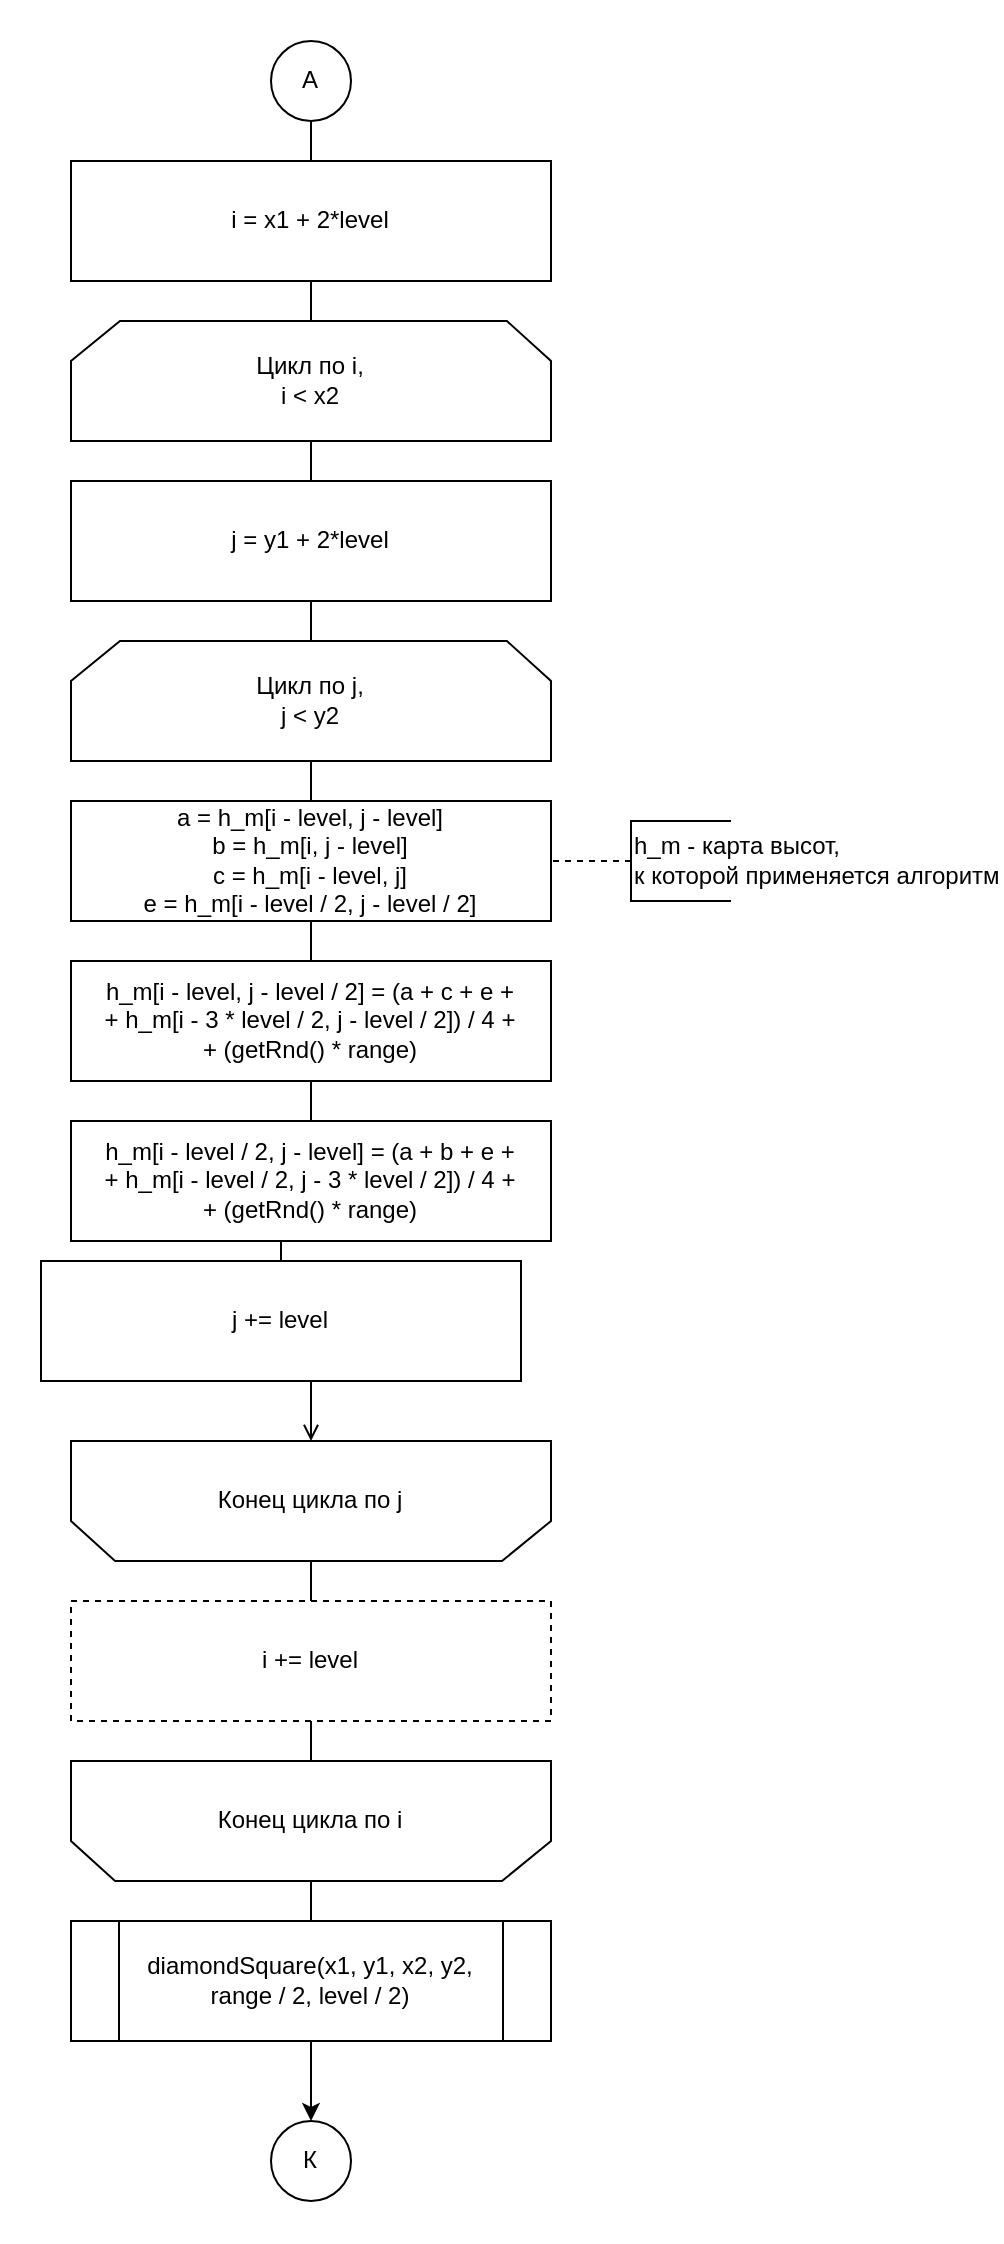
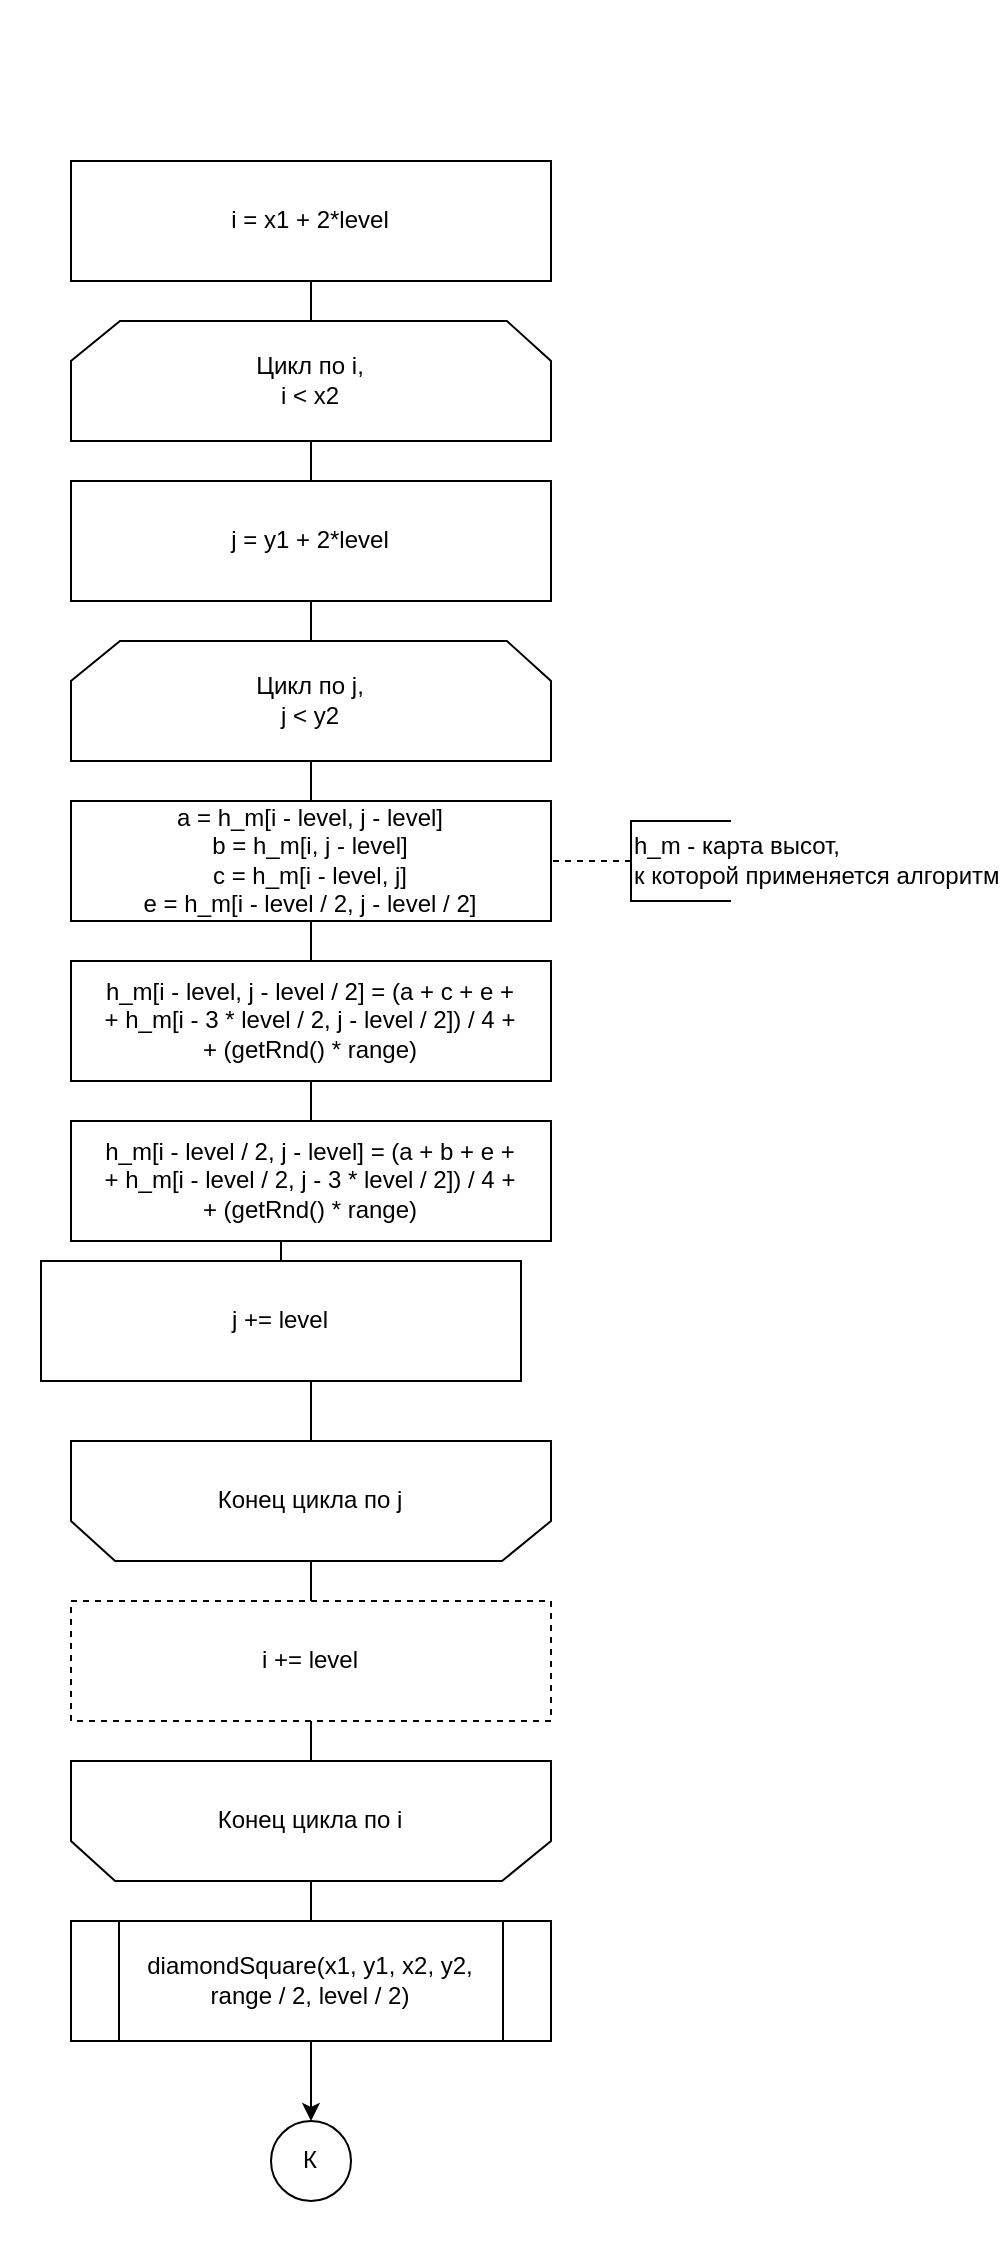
node "А": removed
edge "А" -- "i = x1 + 2*level": removed
edge "j += level" -> "Конец цикла по j": arrowhead open -> none
